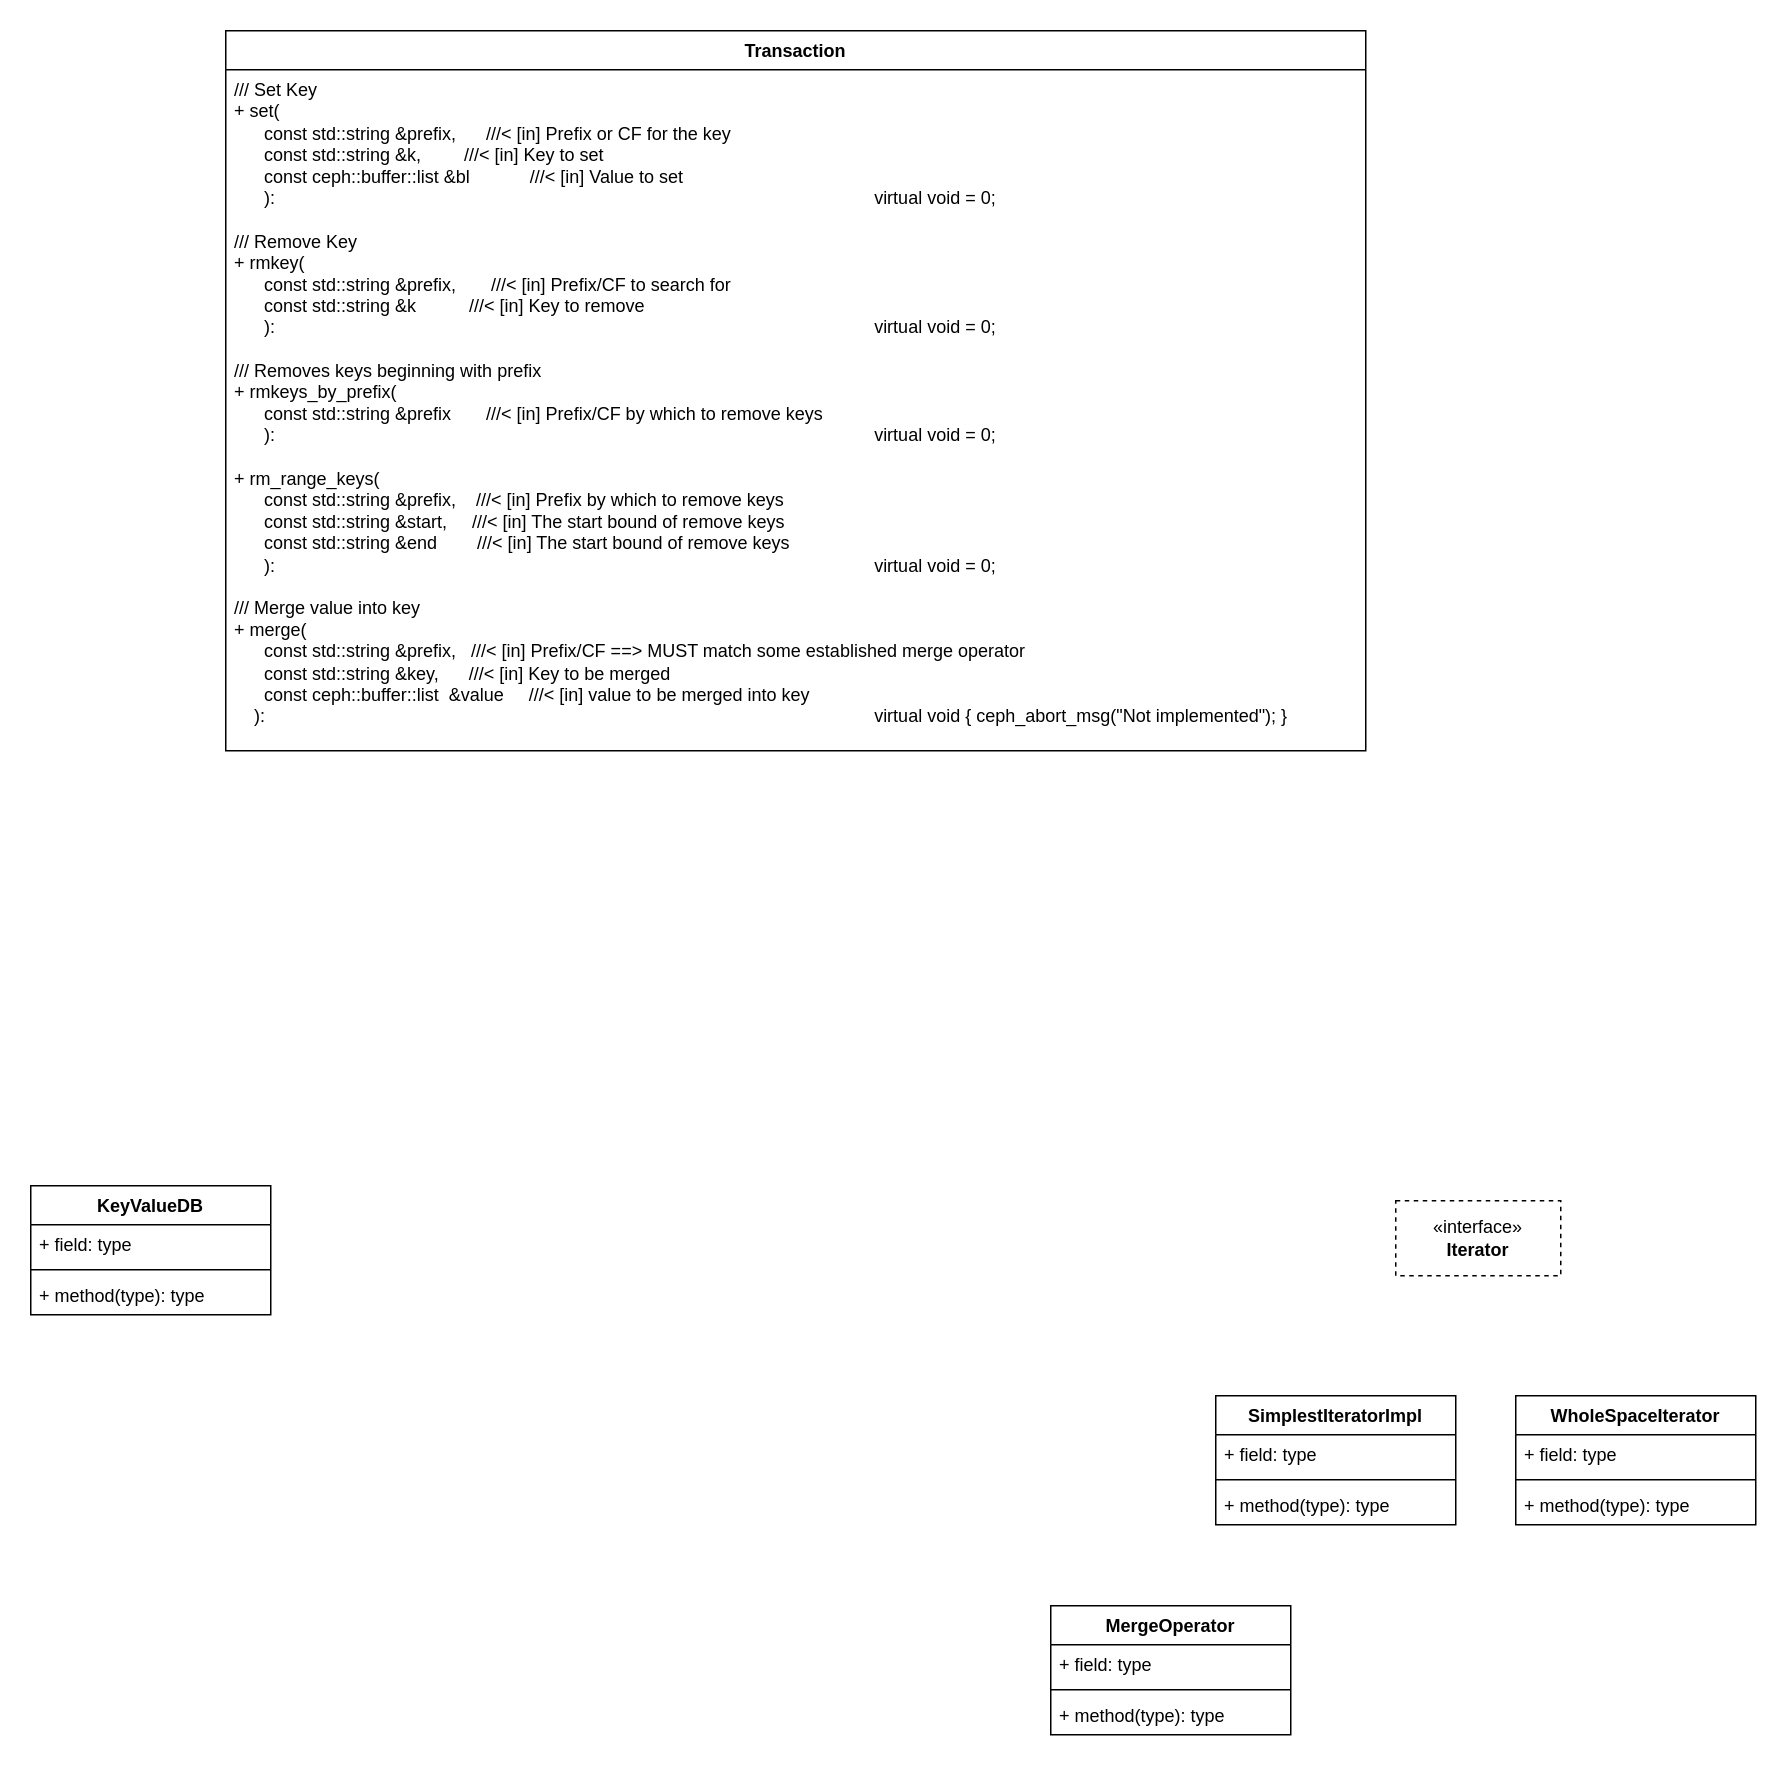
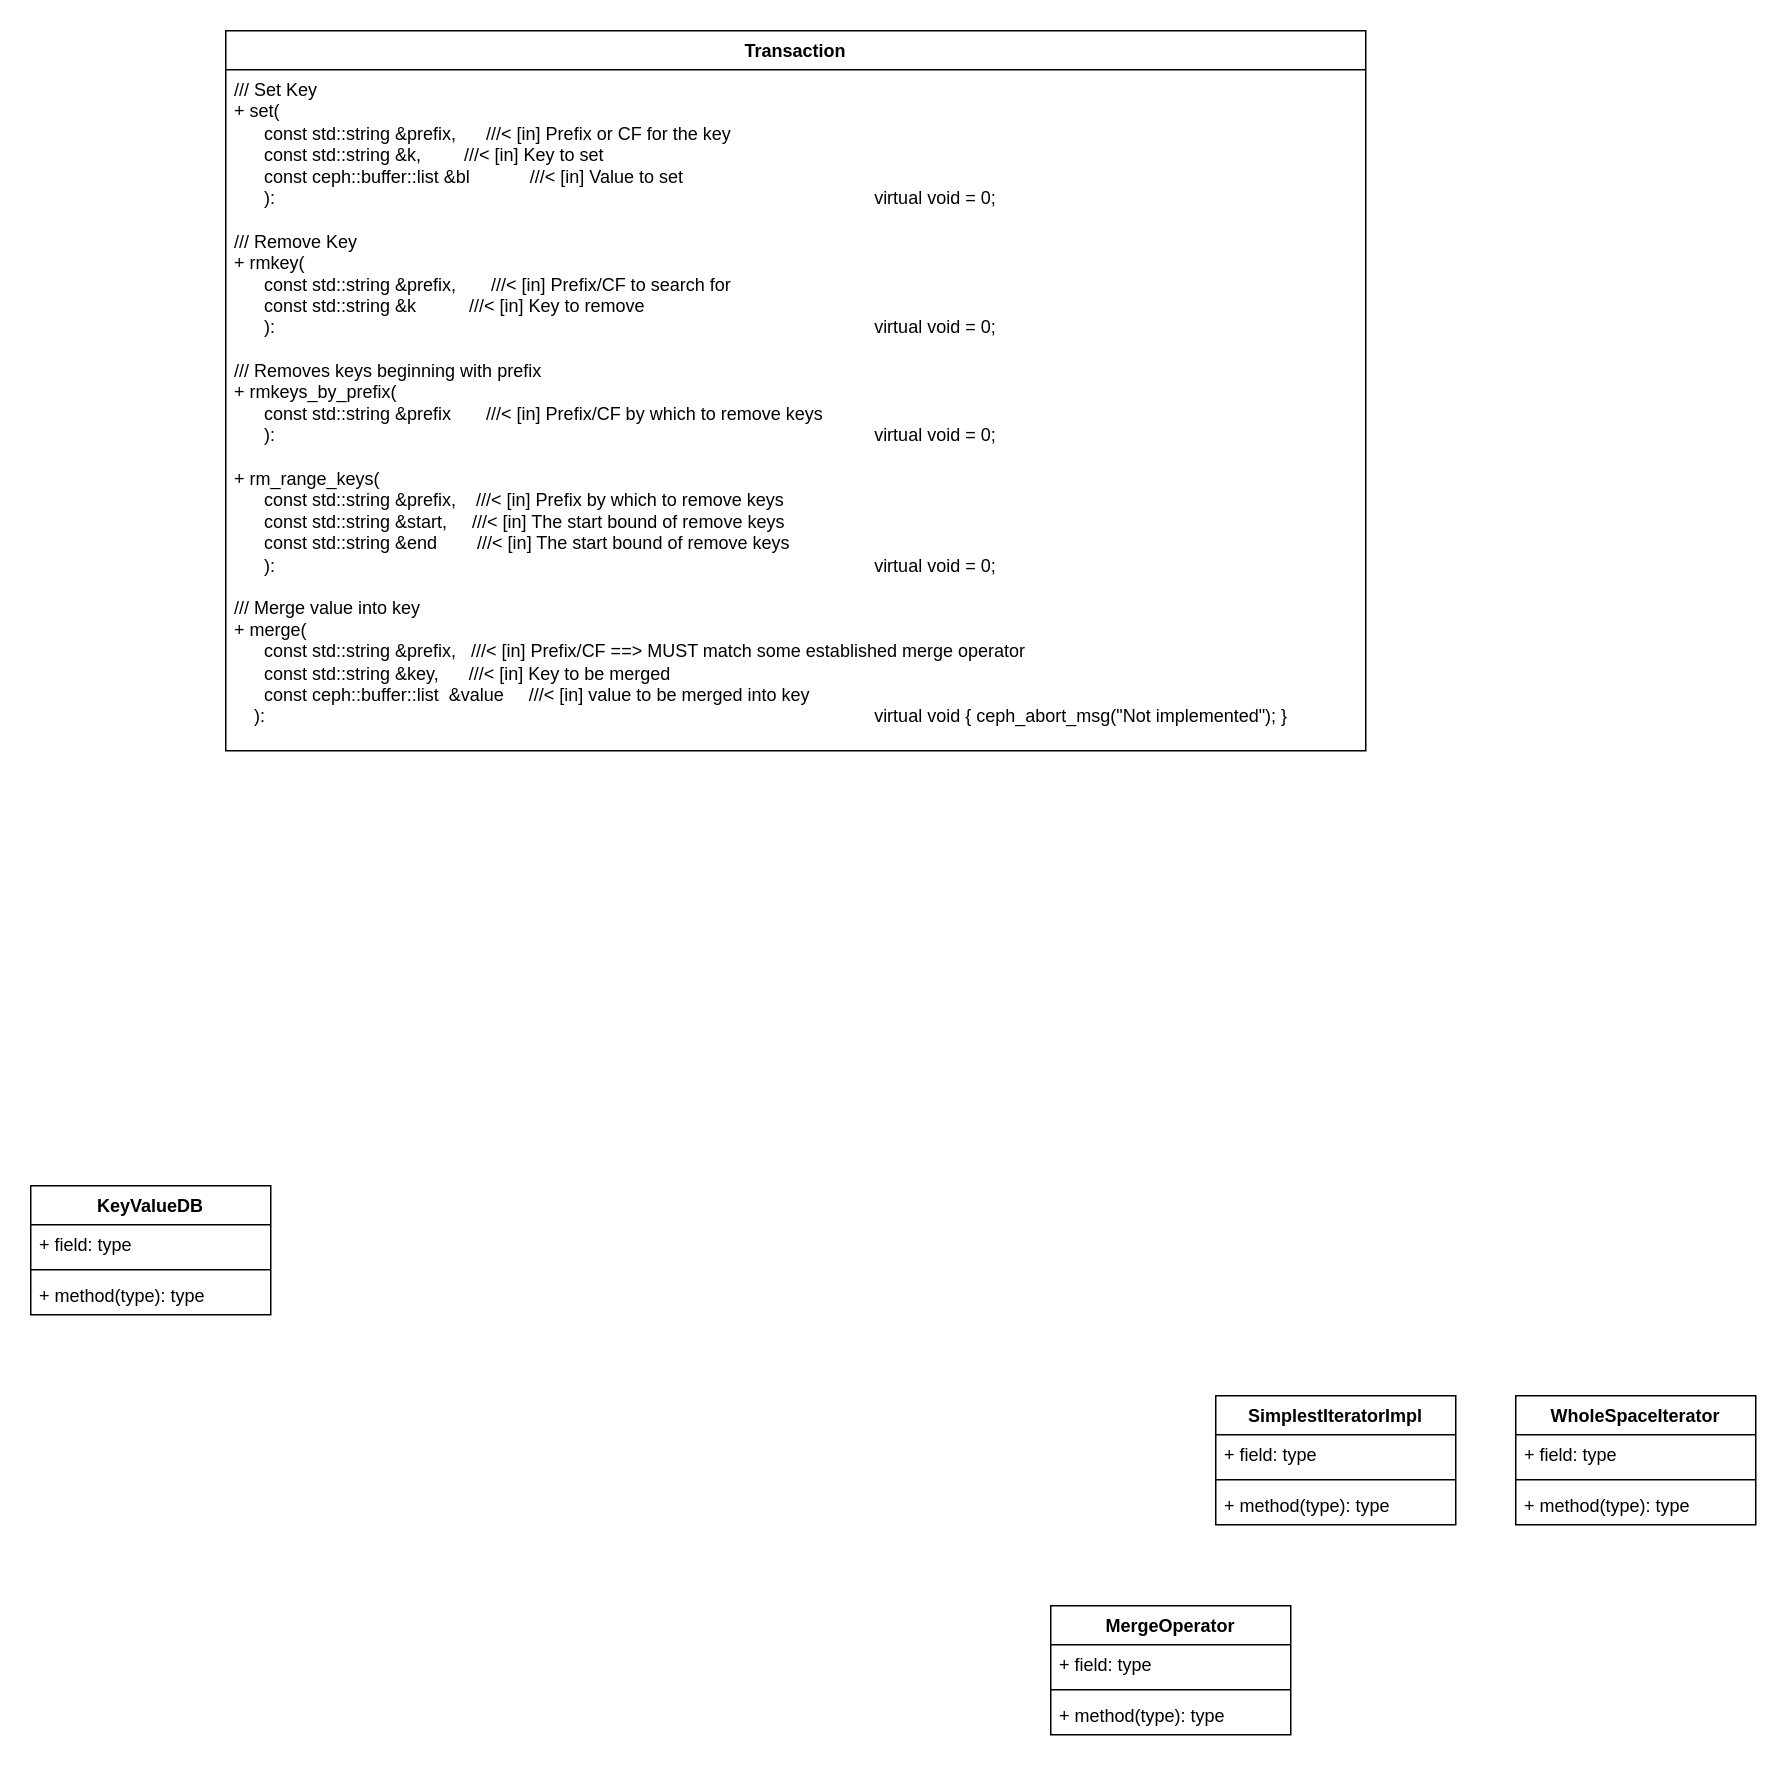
node "«interface» Iterator": removed
